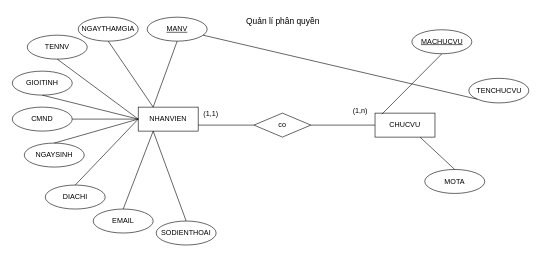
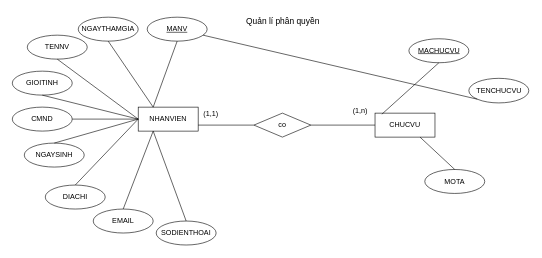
node "MACHUCVU": moved (442, 42) -> (439, 51)
